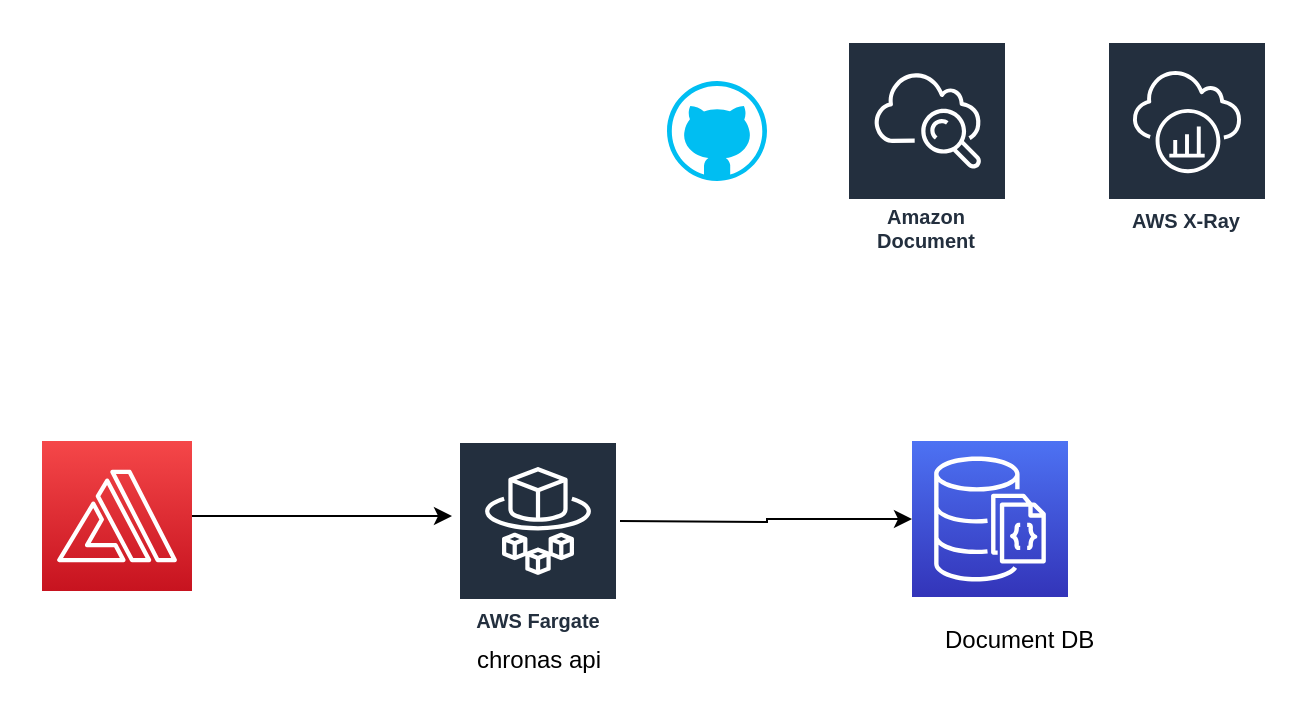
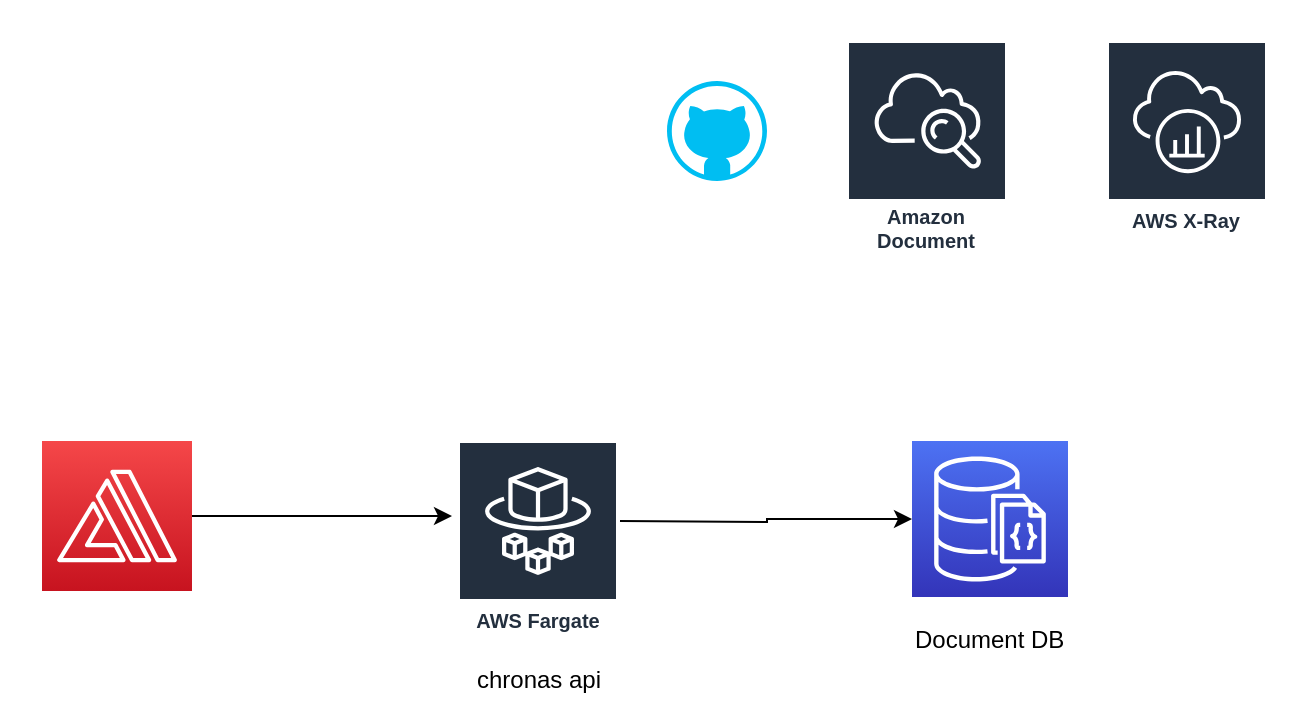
node "Document DB": moved (1022, 641) -> (992, 641)
node "chronas api": moved (538, 661) -> (538, 681)
